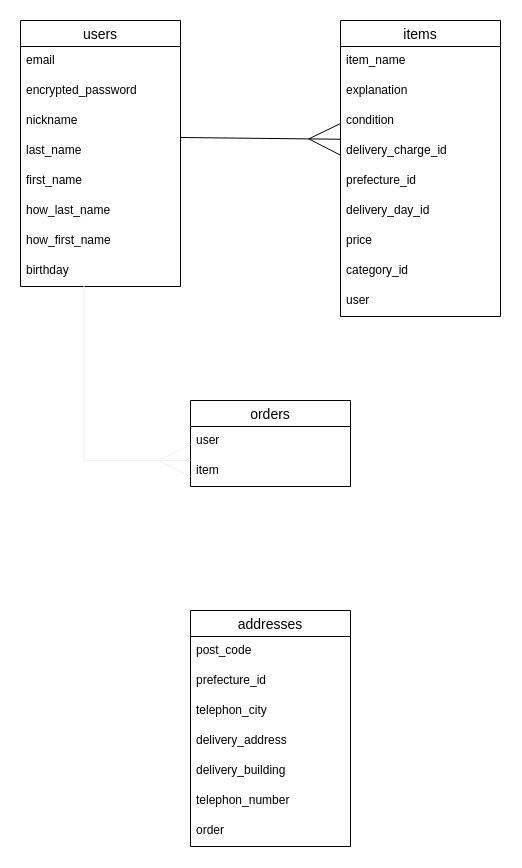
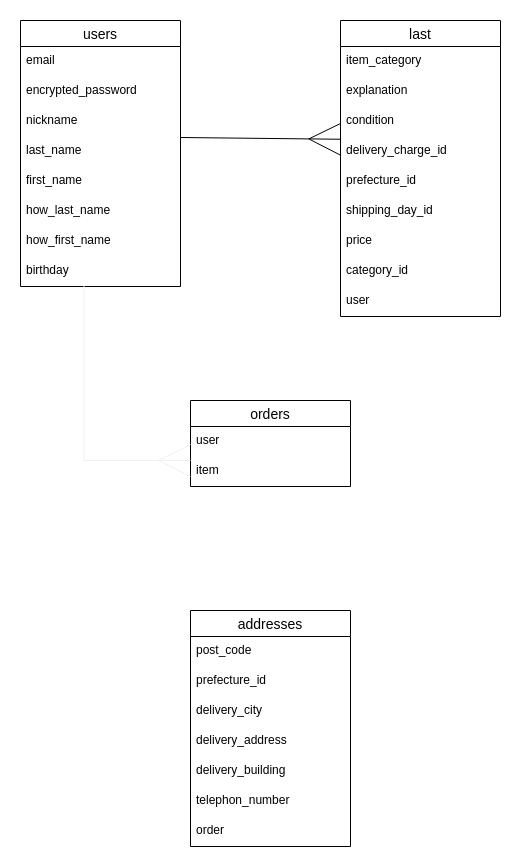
node "items": label "items" -> "last"
node "item_name": label "item_name" -> "item_category"
node "delivery_day_id": label "delivery_day_id" -> "shipping_day_id"
node "telephon_city": label "telephon_city" -> "delivery_city"
